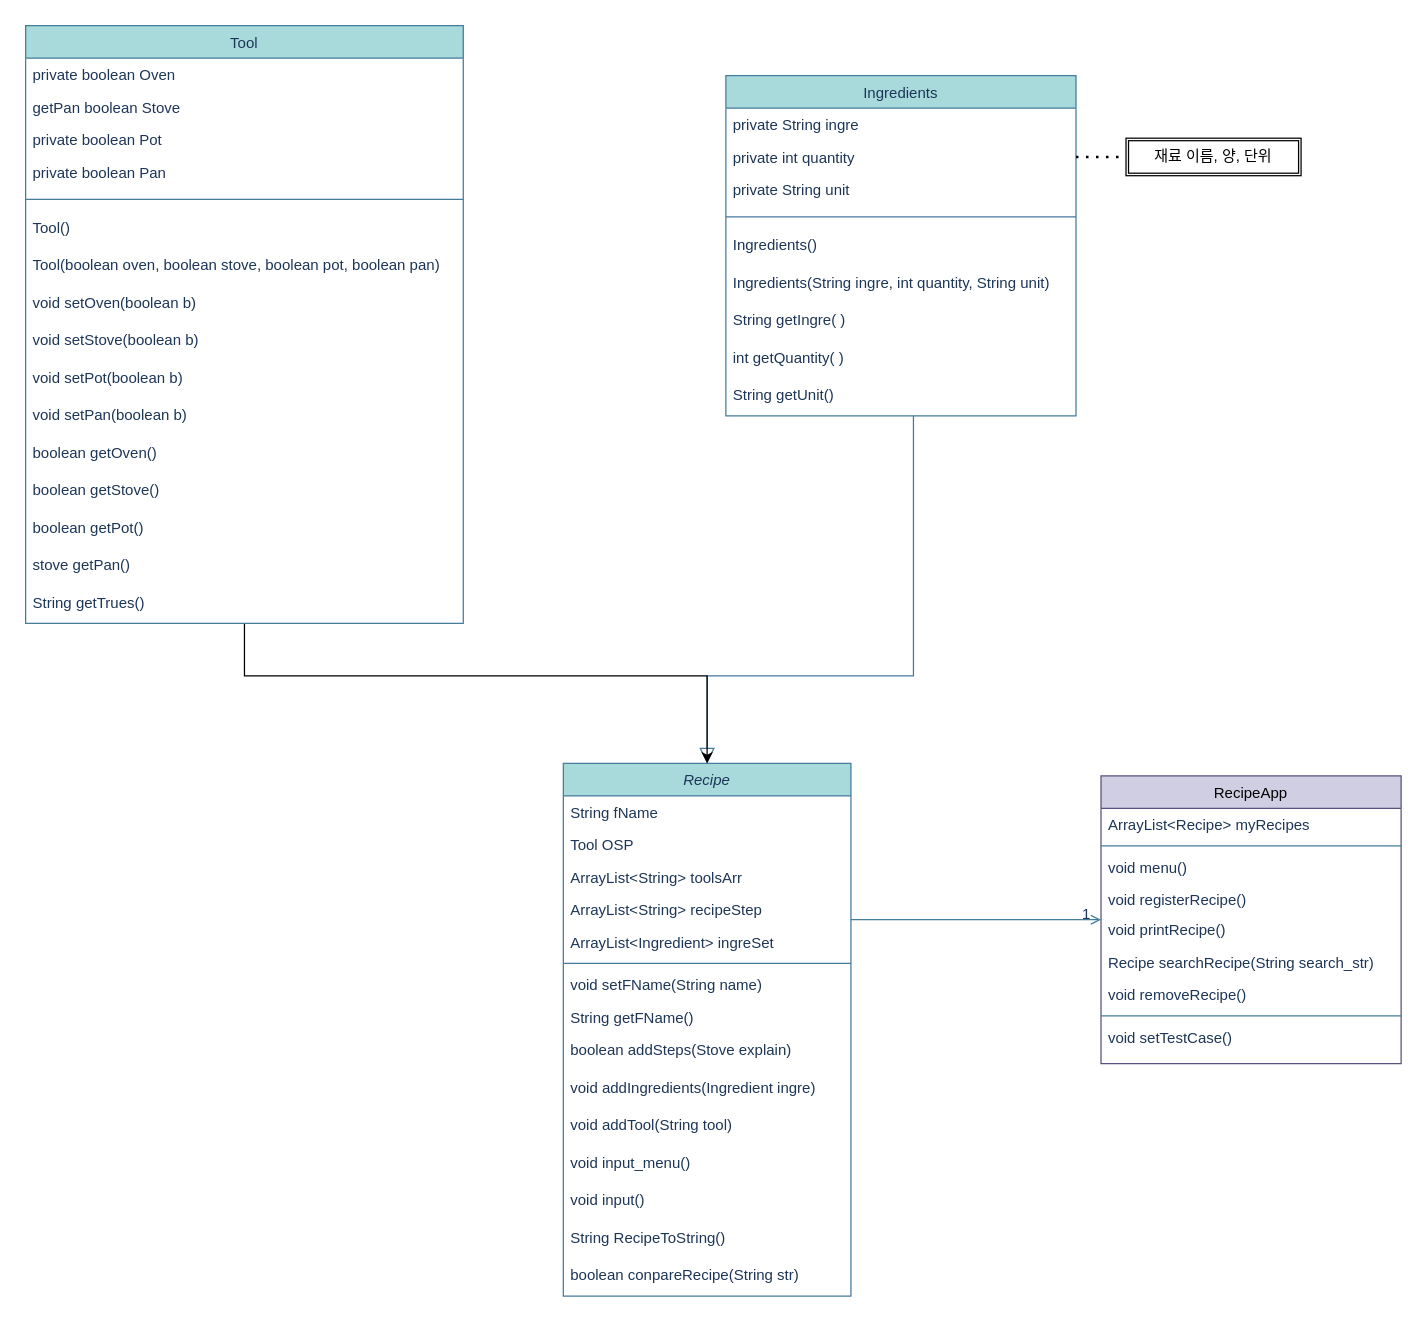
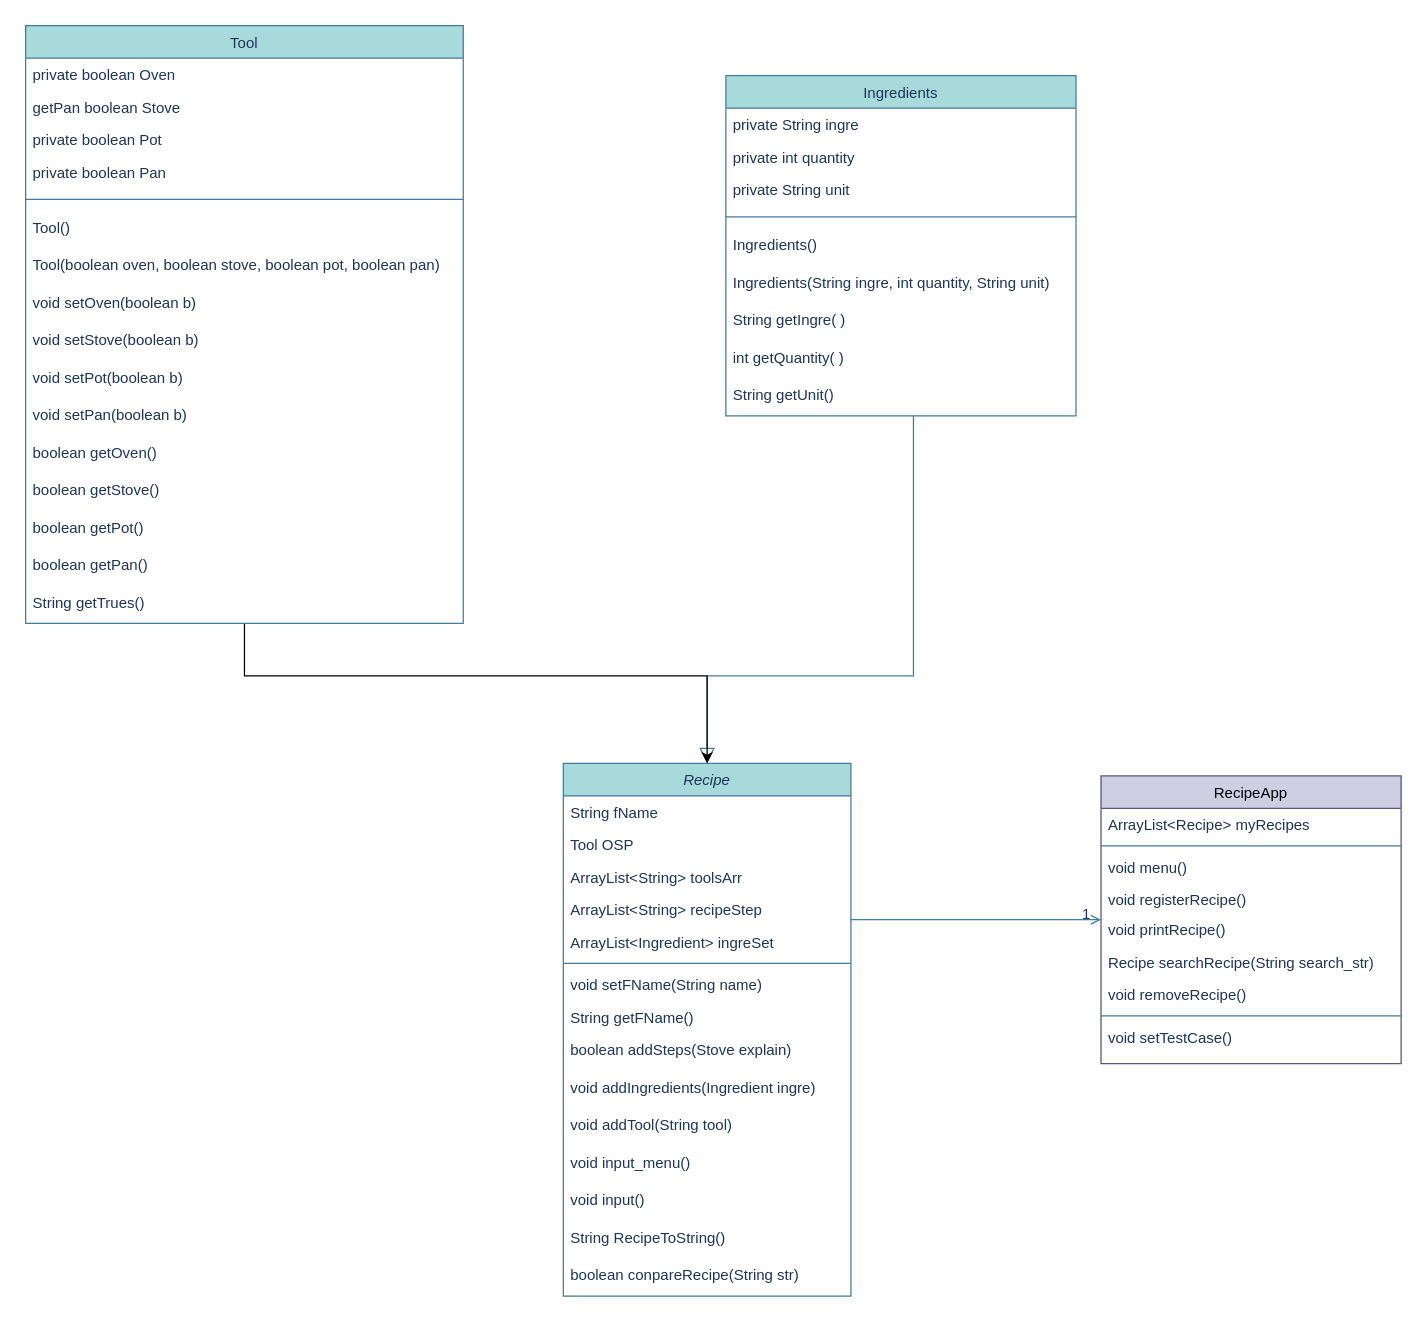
edge "private int quantity" -- "재료 이름, 양, 단위": removed
node "재료 이름, 양, 단위": removed
node "stove getPan()": label "stove getPan()" -> "boolean getPan()"
